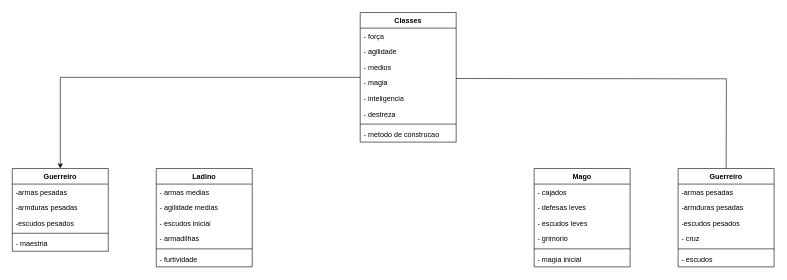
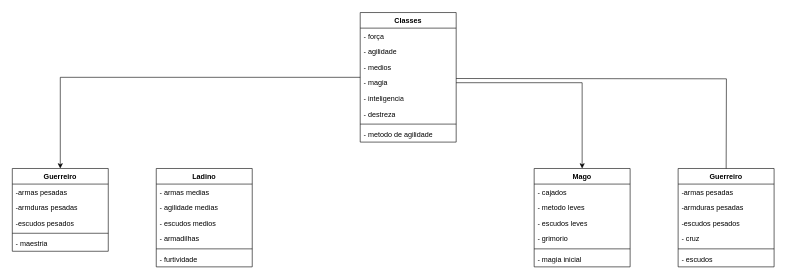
edge "- magia" -> "Mago": added
node "- metodo de construcao": label "- metodo de construcao" -> "- metodo de agilidade"
node "- defesas leves": label "- defesas leves" -> "- metodo leves"
node "- escudos inicial": label "- escudos inicial" -> "- escudos medios"
